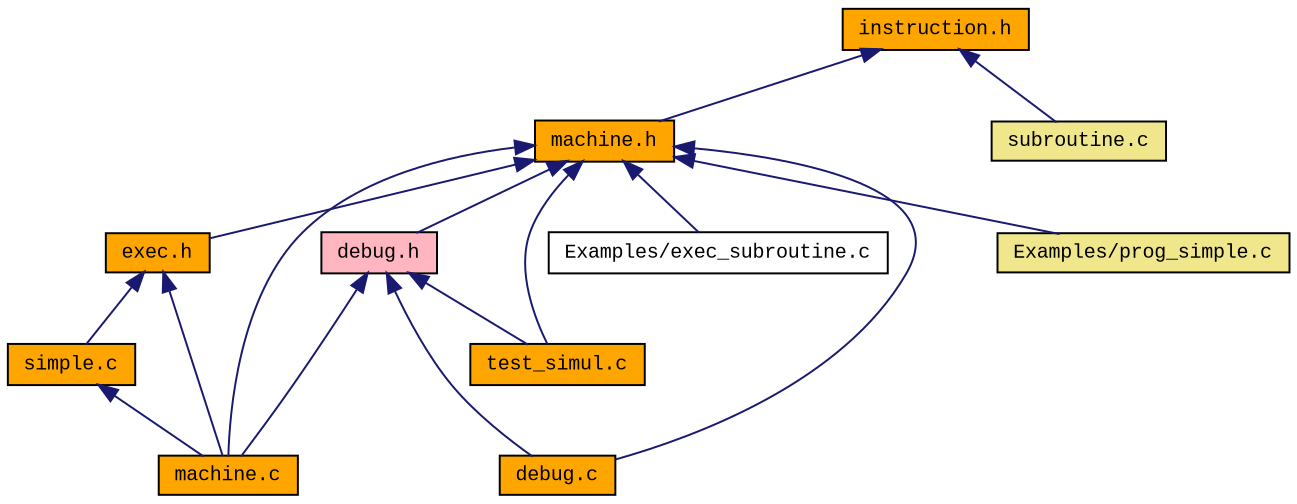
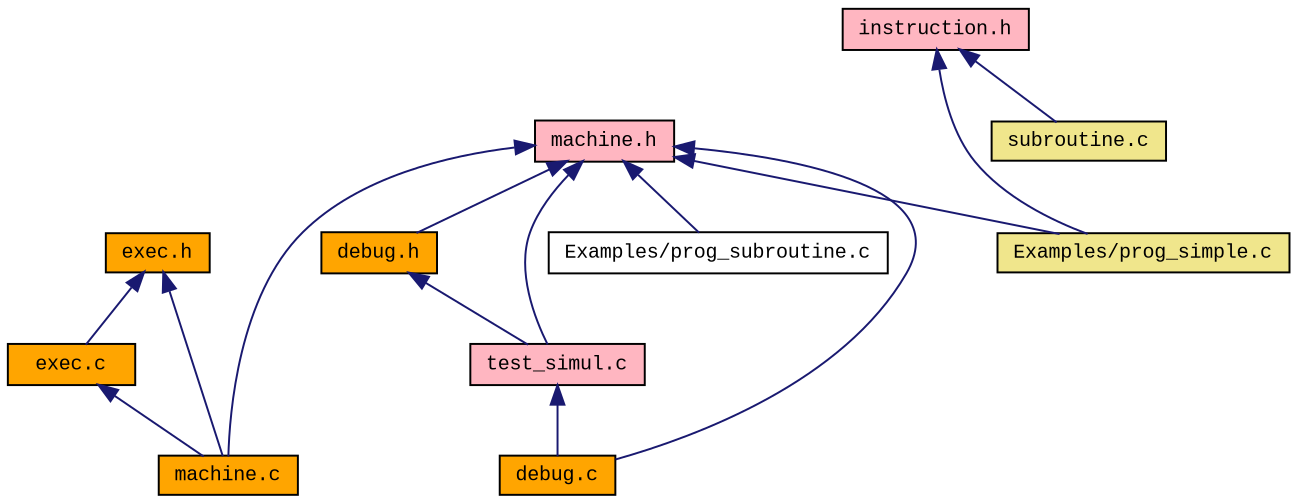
node "instruction.h": fillcolor orange -> lightpink
edge "machine.h" -> "instruction.h": now "Examples/prog_simple.c" -> "instruction.h"
node "machine.h": fillcolor orange -> lightpink
edge "exec.h" -> "machine.h": removed
node "debug.h": fillcolor lightpink -> orange
node "Examples/exec_subroutine.c": label "Examples/exec_subroutine.c" -> "Examples/prog_subroutine.c"
node "simple.c": label "simple.c" -> "exec.c"
node "test_simul.c": fillcolor orange -> lightpink
edge "machine.c" -> "debug.h": removed
edge "debug.c" -> "debug.h": now "debug.c" -> "test_simul.c"
